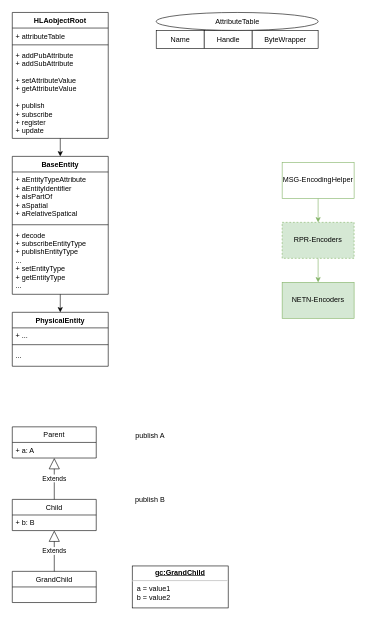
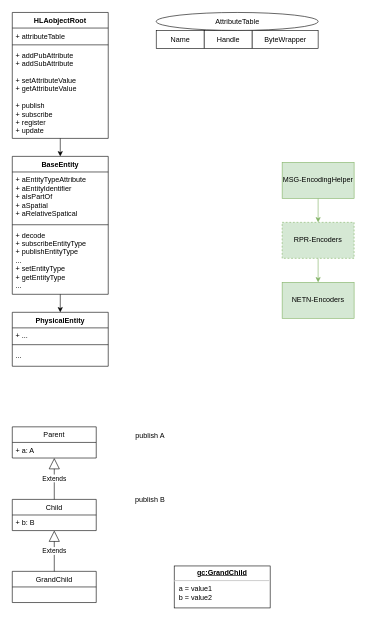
node "MSG-EncodingHelper": fillcolor #ffffff -> #d5e8d4
node "gc:GrandChild a = value1 b = value2": moved (180, 587) -> (222, 587)
